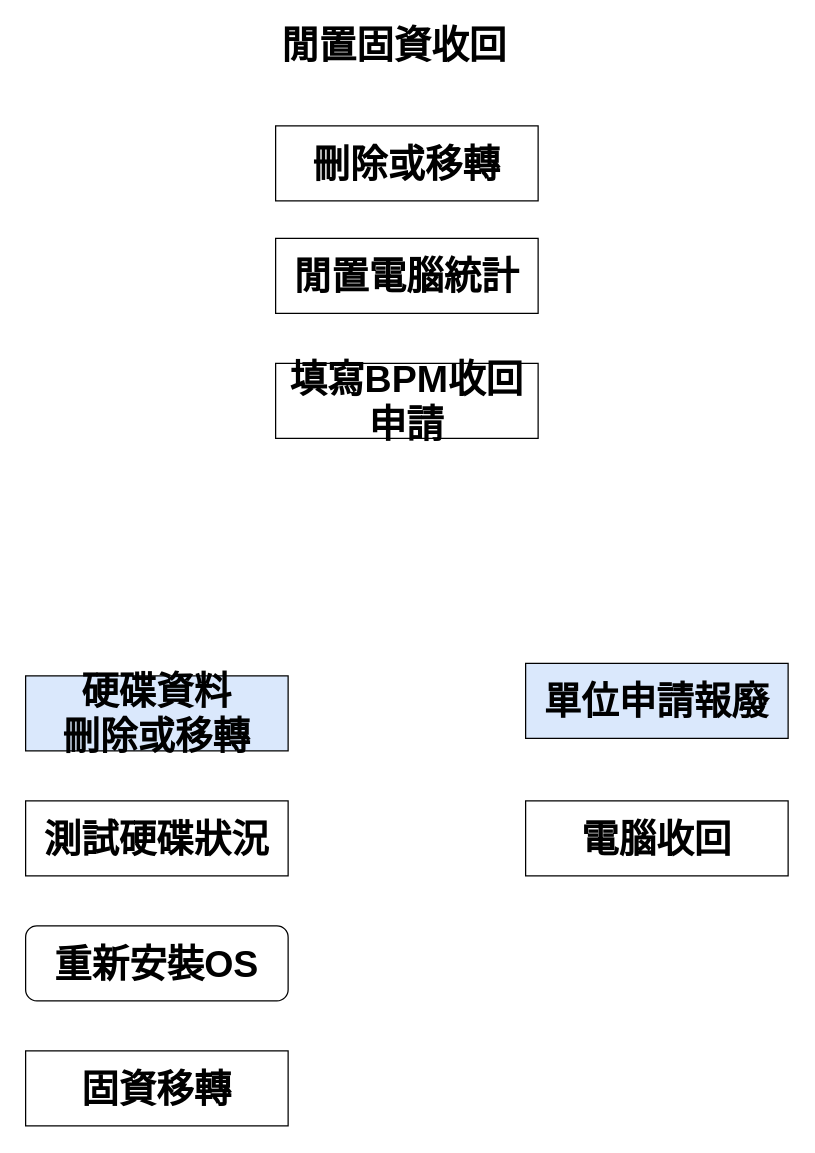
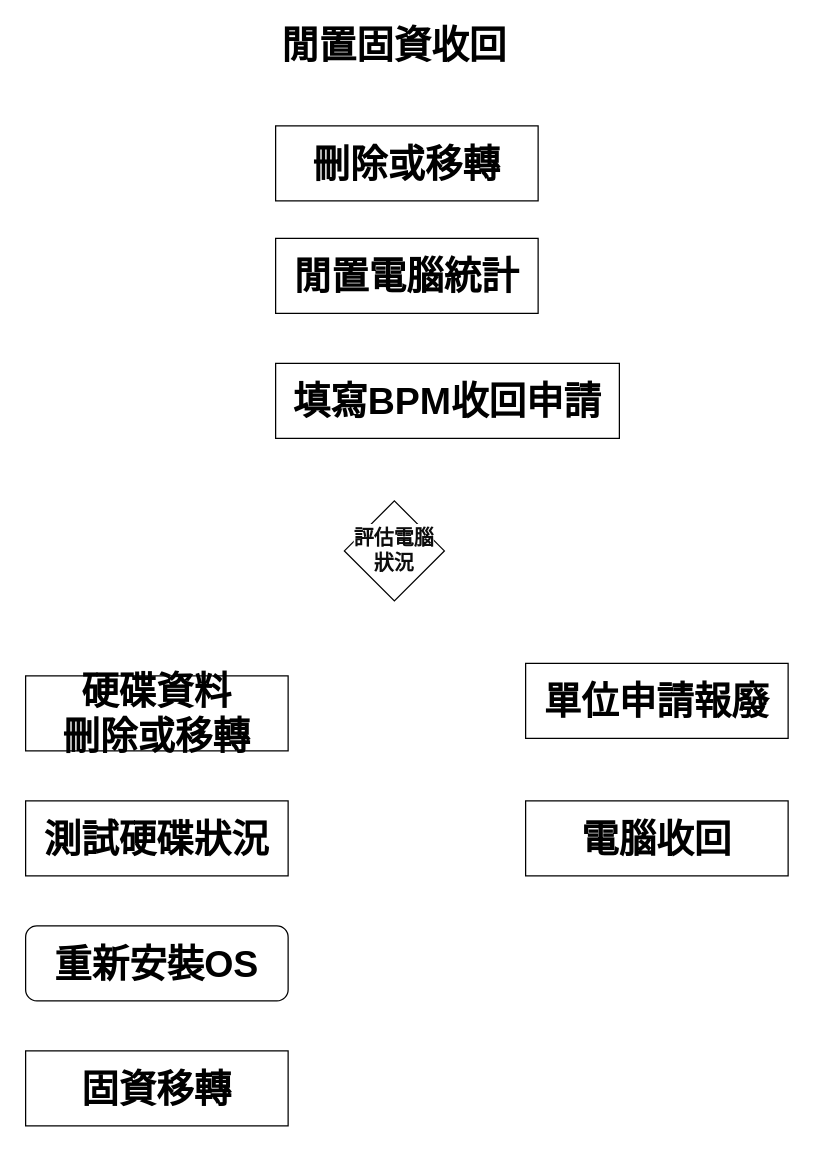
node "填寫BPM收回申請": size 263x75 -> 344x75
node "評估電腦狀況": added
node "單位申請報廢": fillcolor #dae8fc -> #ffffff
node "硬碟資料 刪除或移轉": fillcolor #dae8fc -> #ffffff
